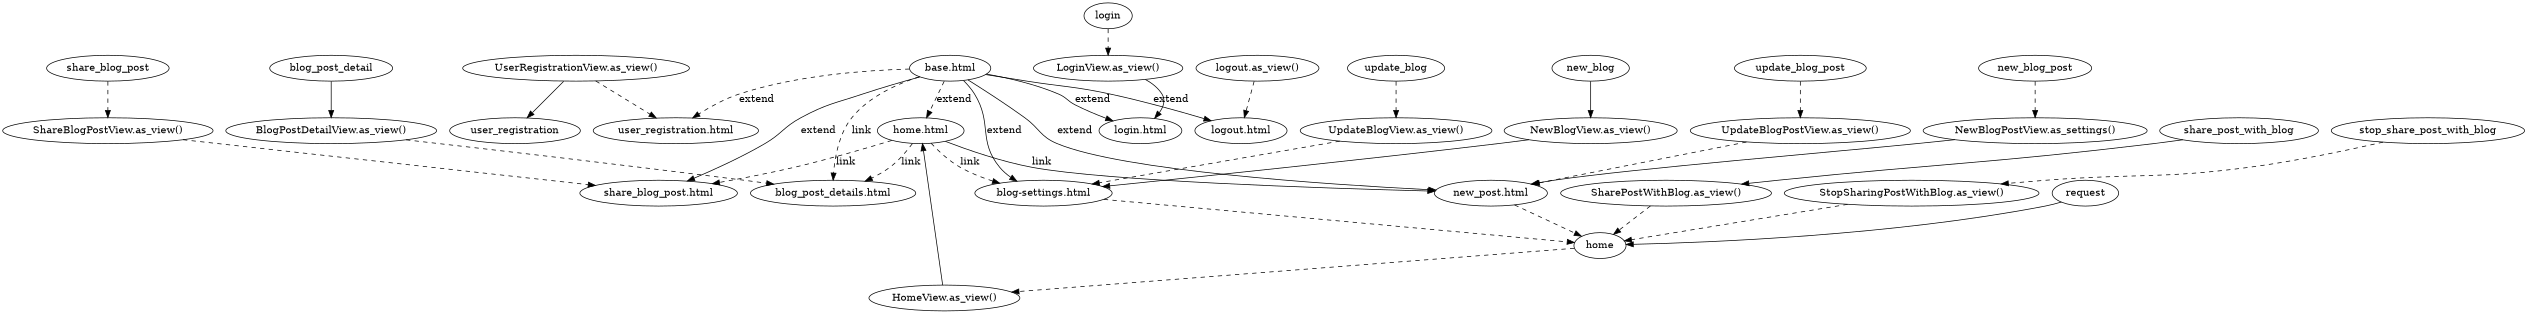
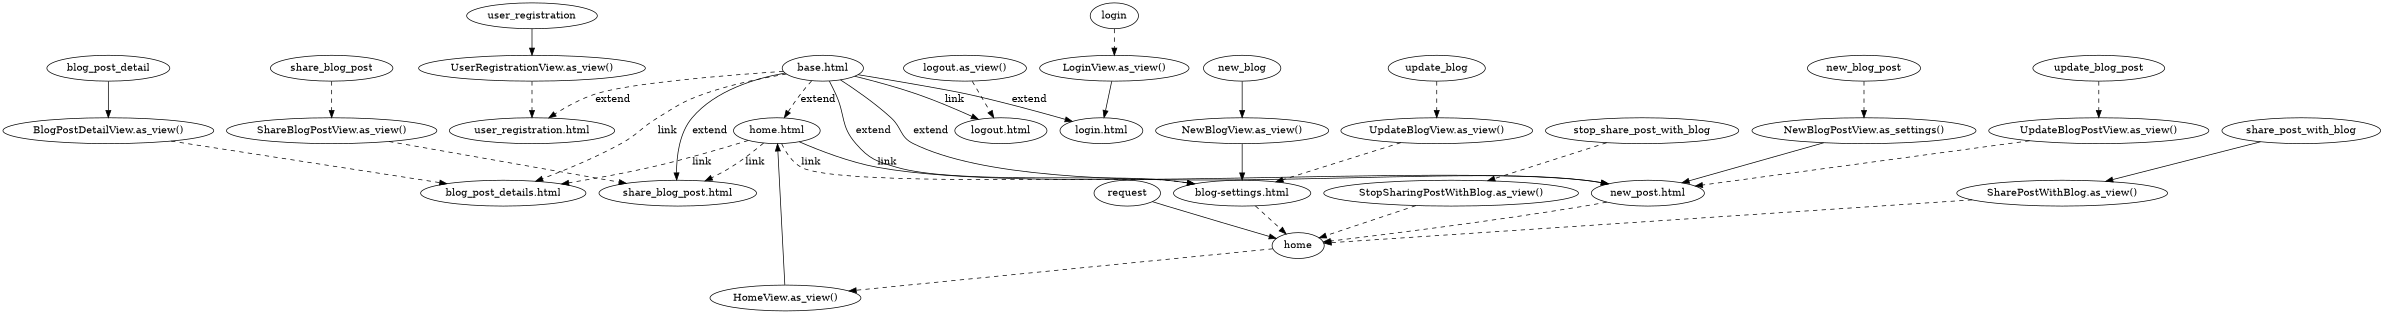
edge "UserRegistrationView.as_view()" -> "user_registration": reversed
edge "base.html" -> "logout.html": label "extend" -> "link"
